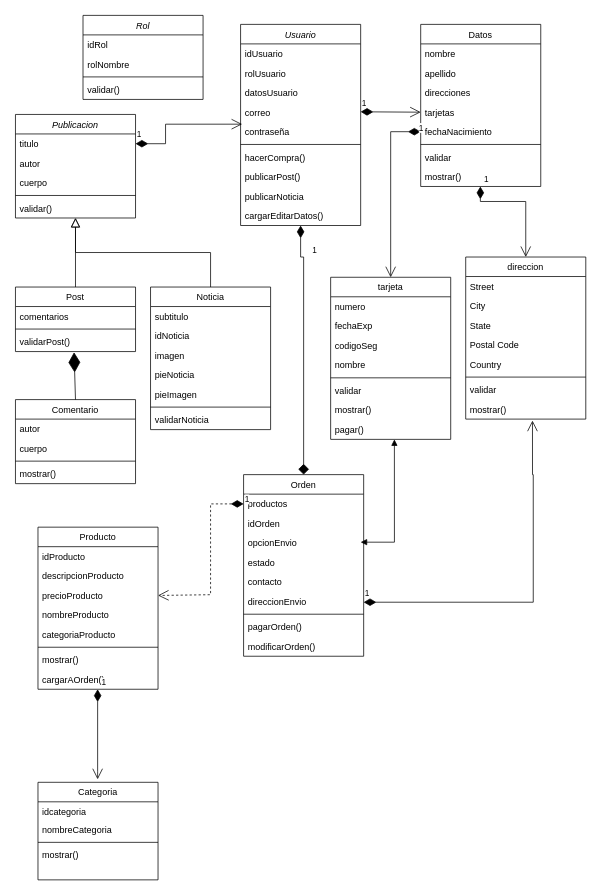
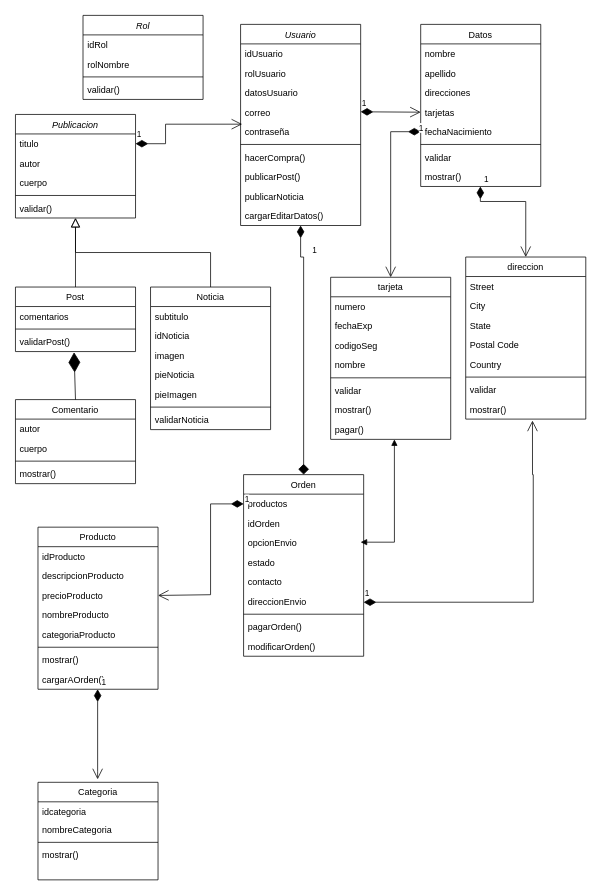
edge "productos" -- "precioProducto": style dashed -> solid
